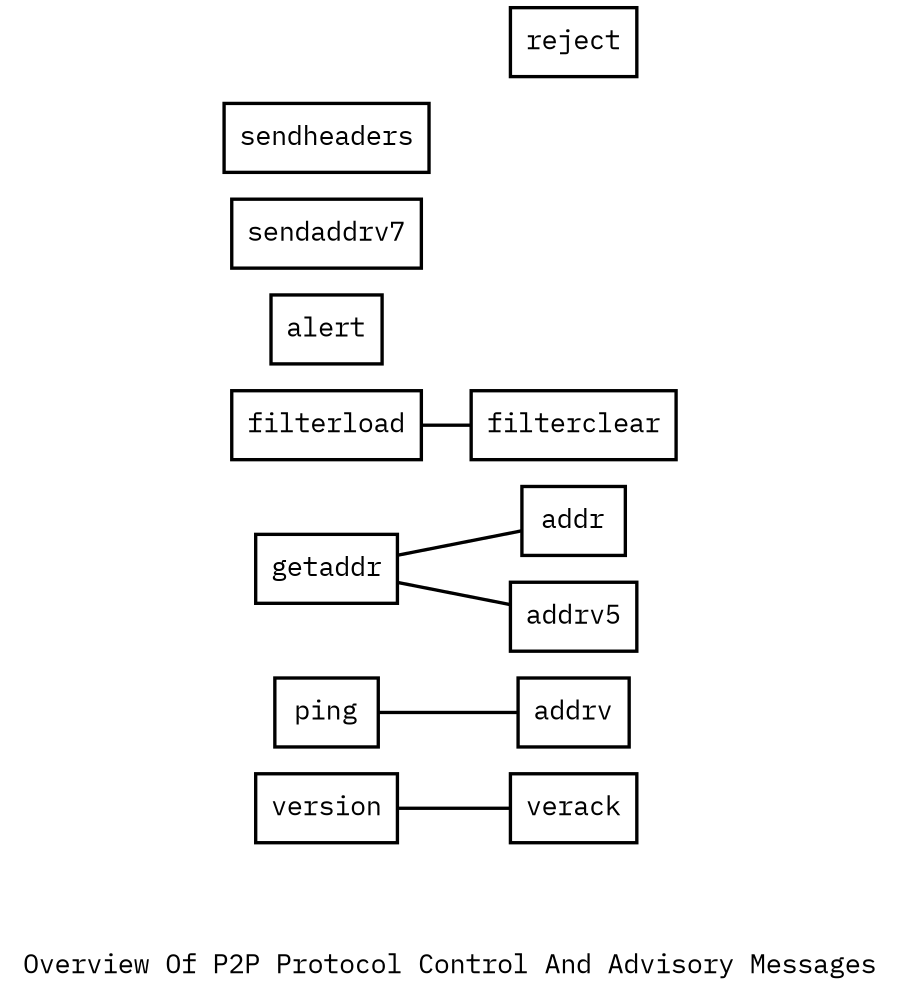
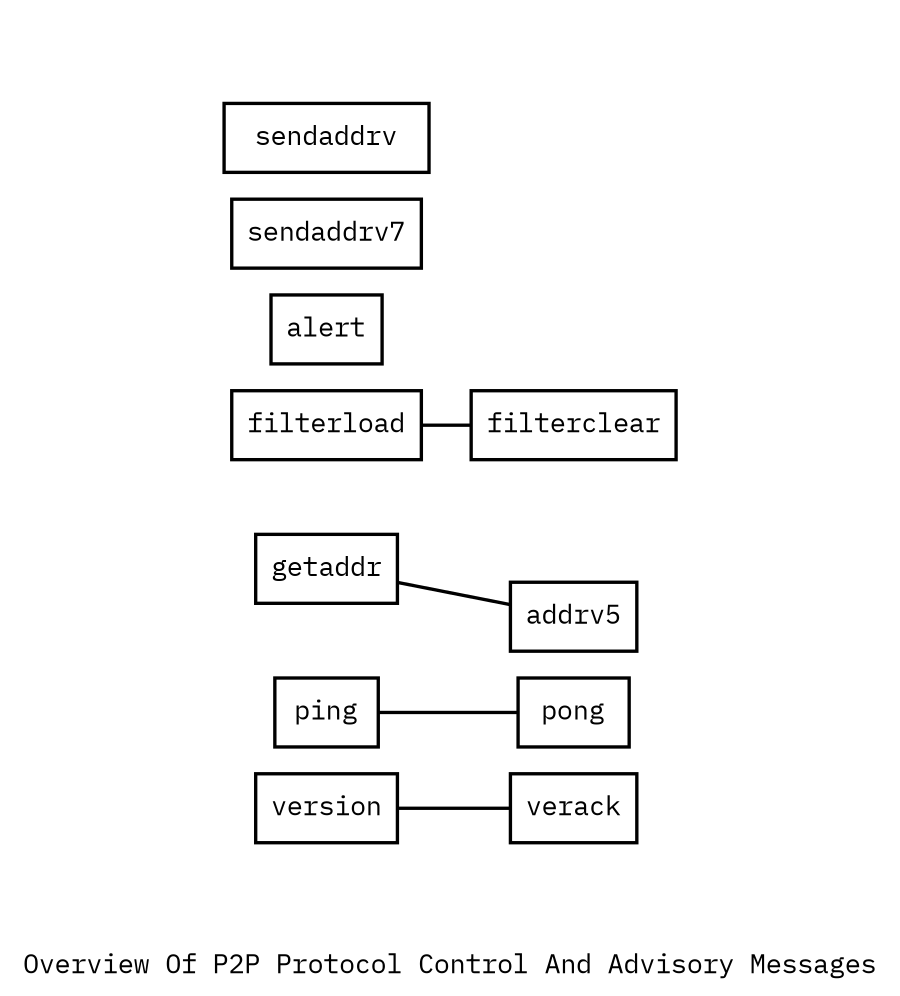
node "reject": removed
node "sendheaders": label "sendheaders" -> "sendaddrv"
node "addr": removed
node "addrv": label "addrv" -> "pong"
